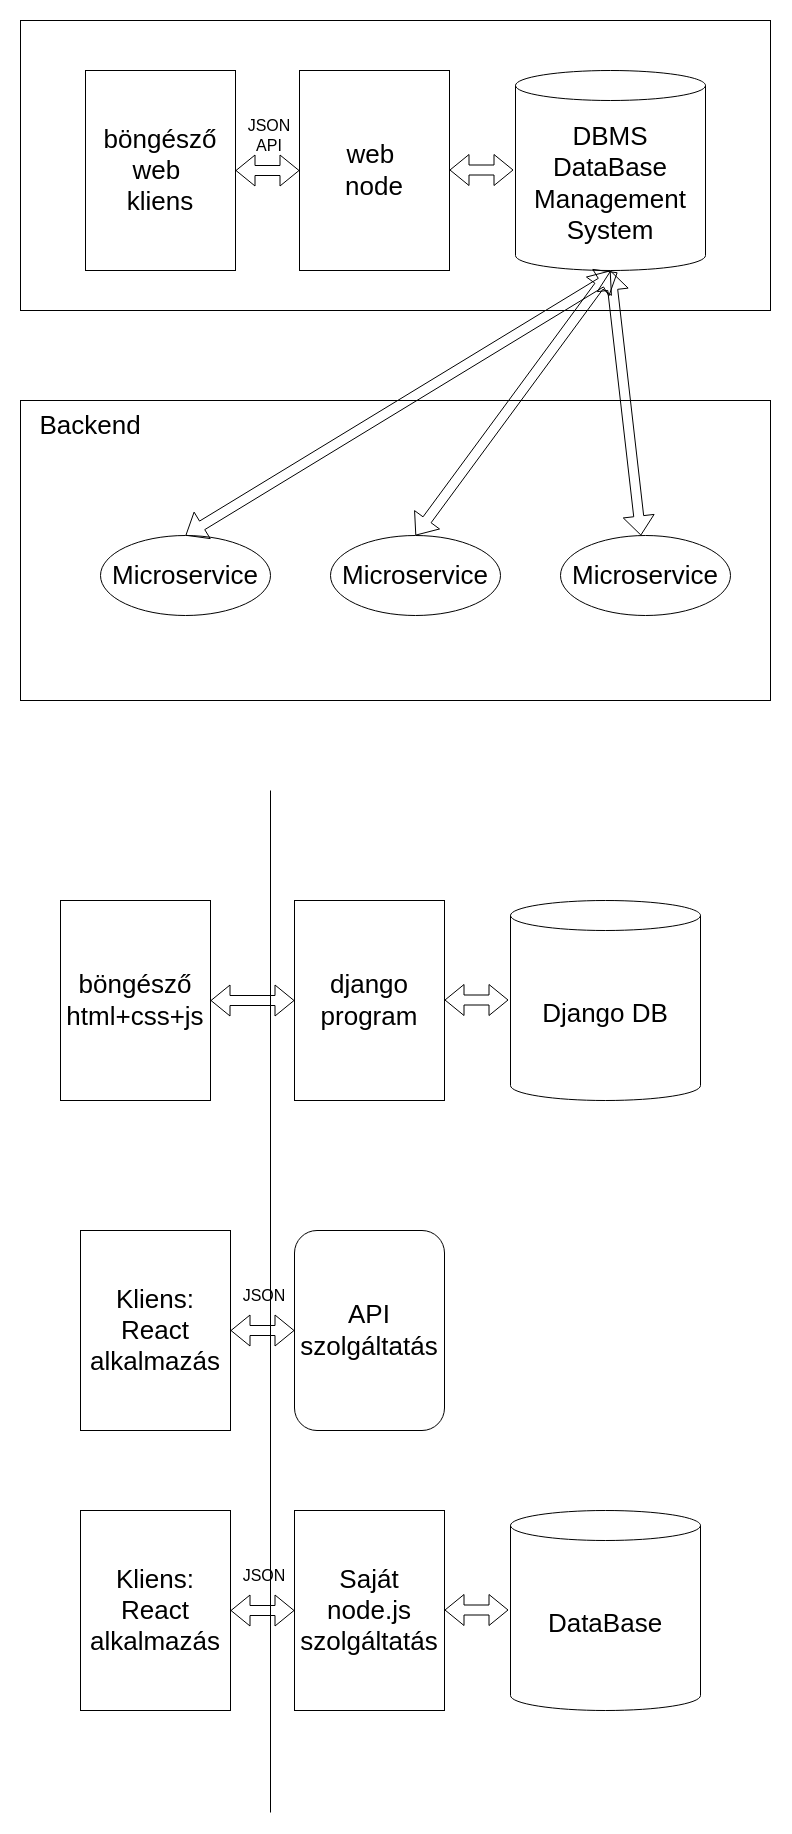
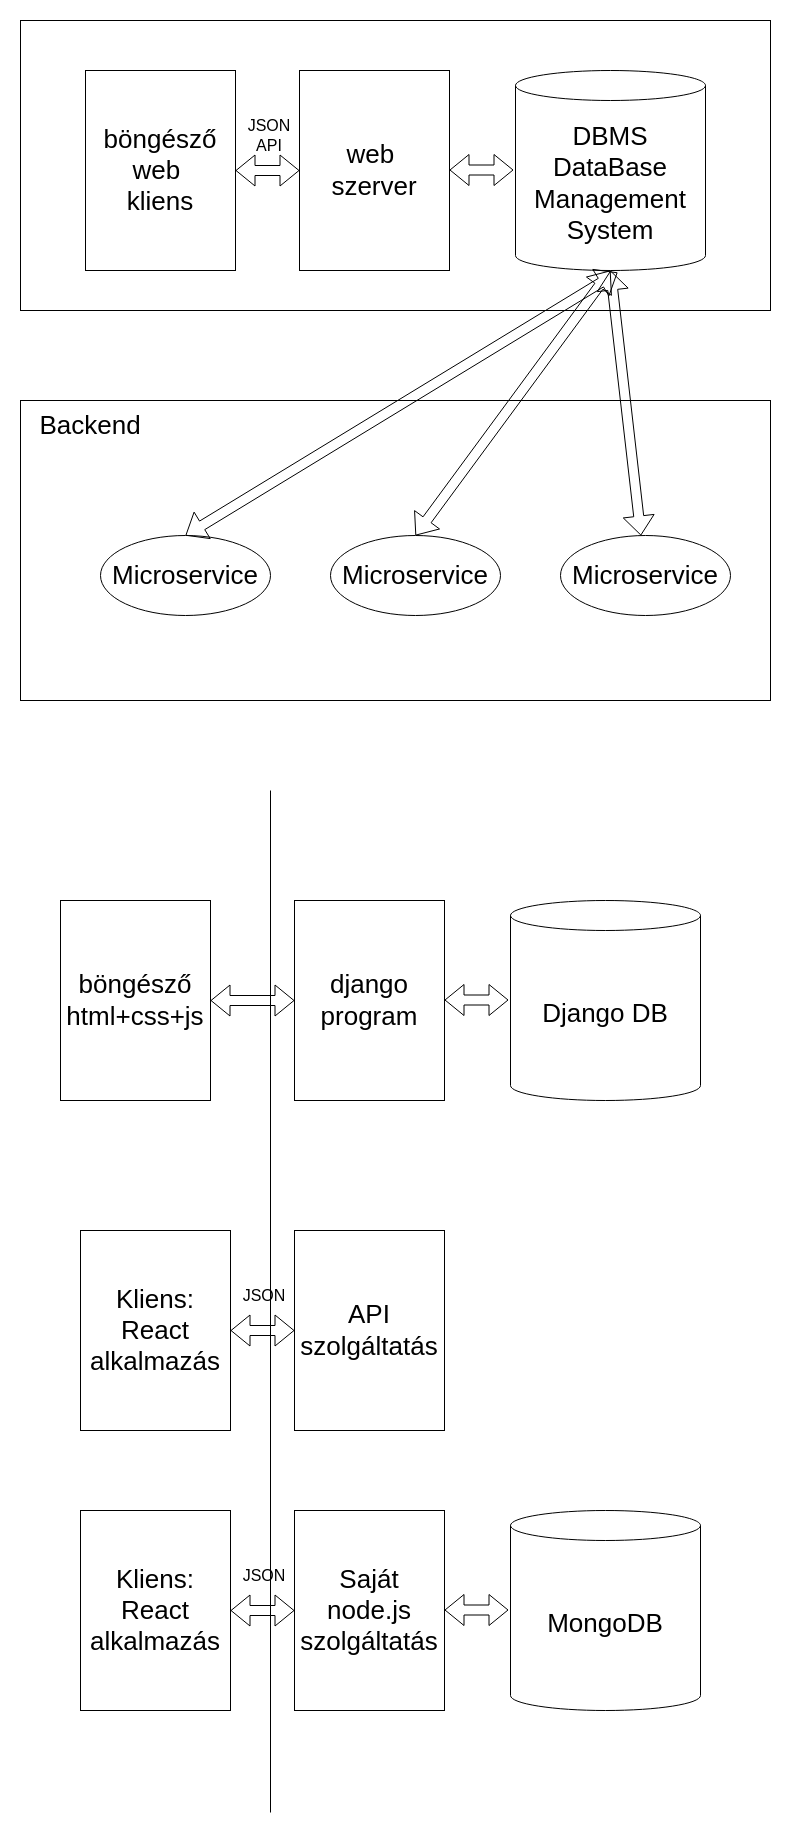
node "web node": label "web node" -> "web szerver"
node "API szolgáltatás": shape rounded rectangle -> rectangle
node "DataBase": label "DataBase" -> "MongoDB"
